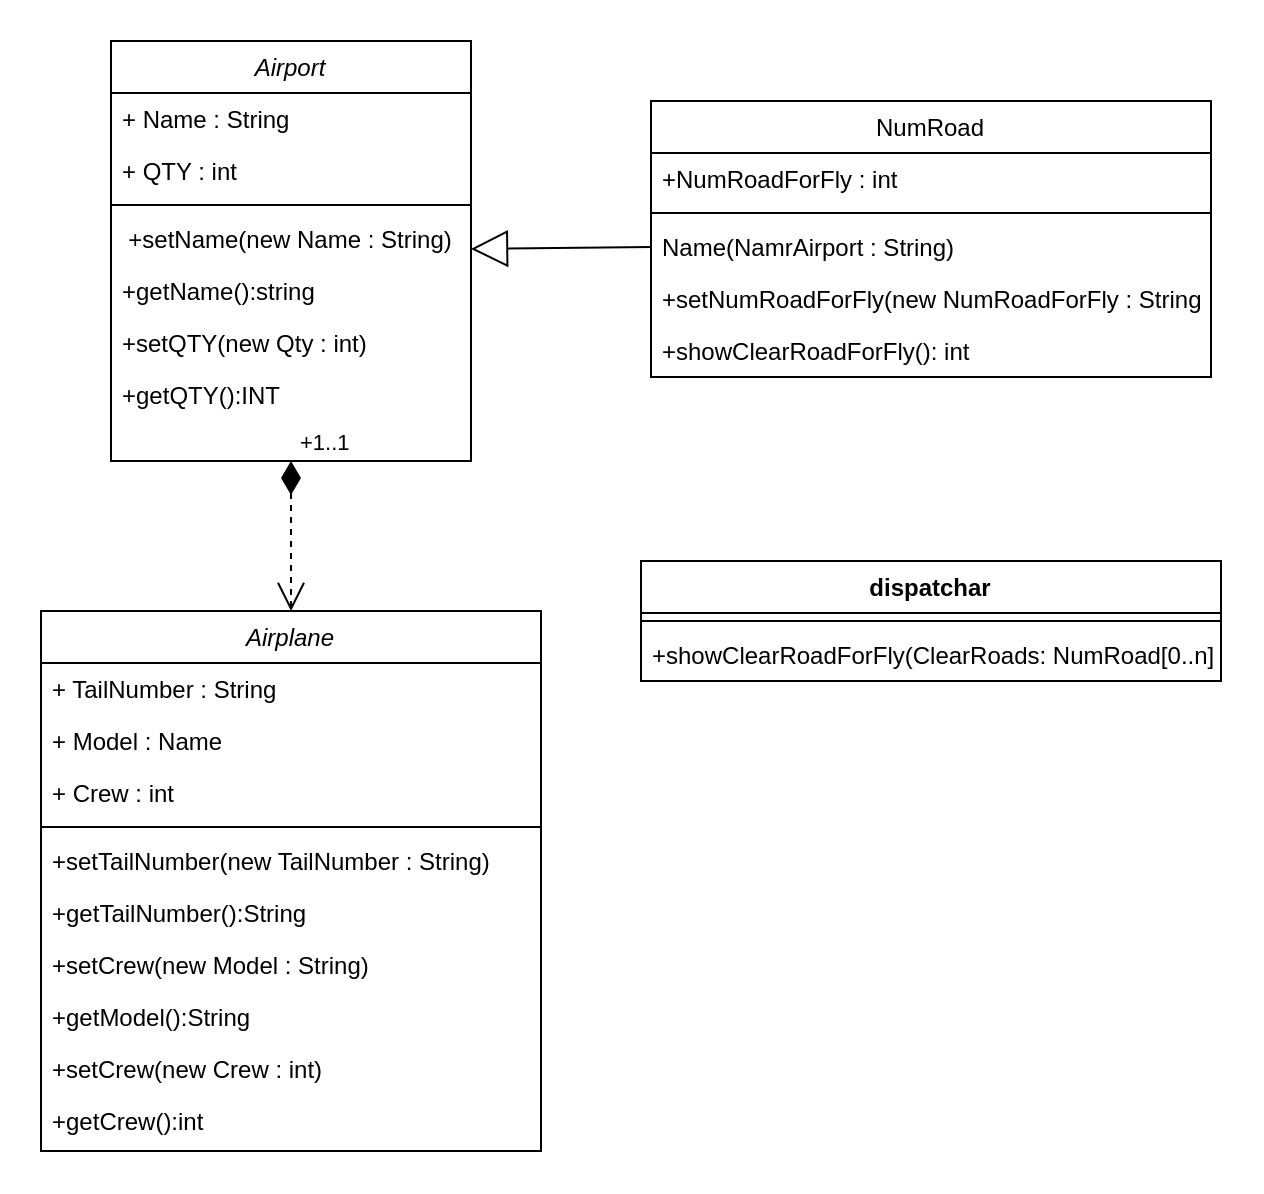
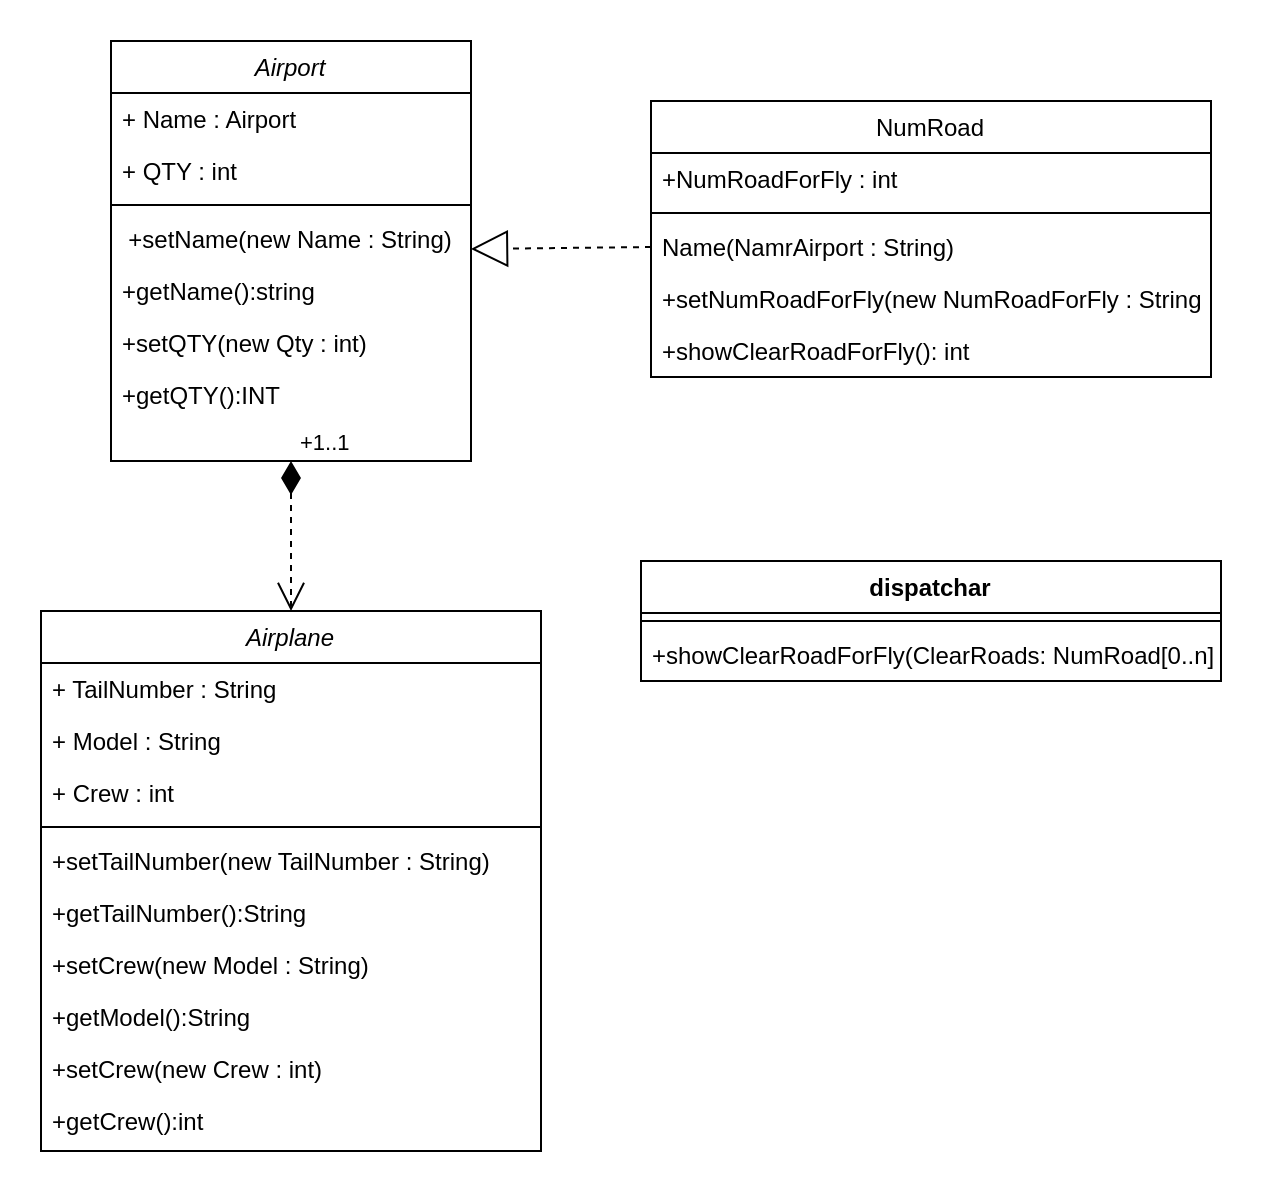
node "+ Name : String": label "+ Name : String" -> "+ Name : Airport"
edge "Name(NamrAirport : String)" -> "Airport": style solid -> dashed
node "+ Model : Name": label "+ Model : Name" -> "+ Model : String"
